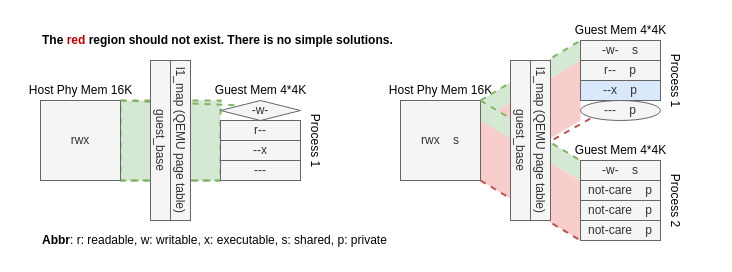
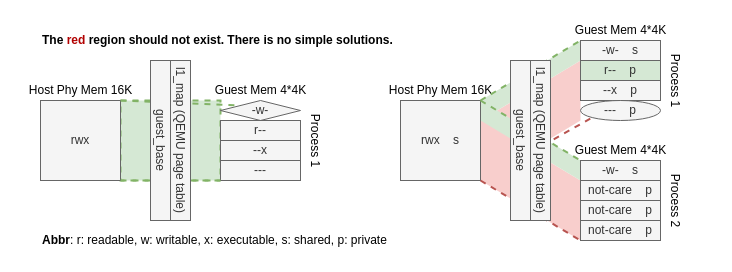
node "r-- p": fillcolor #f5f5f5 -> #d5e8d4
node "--x p": fillcolor #dae8fc -> #f5f5f5
